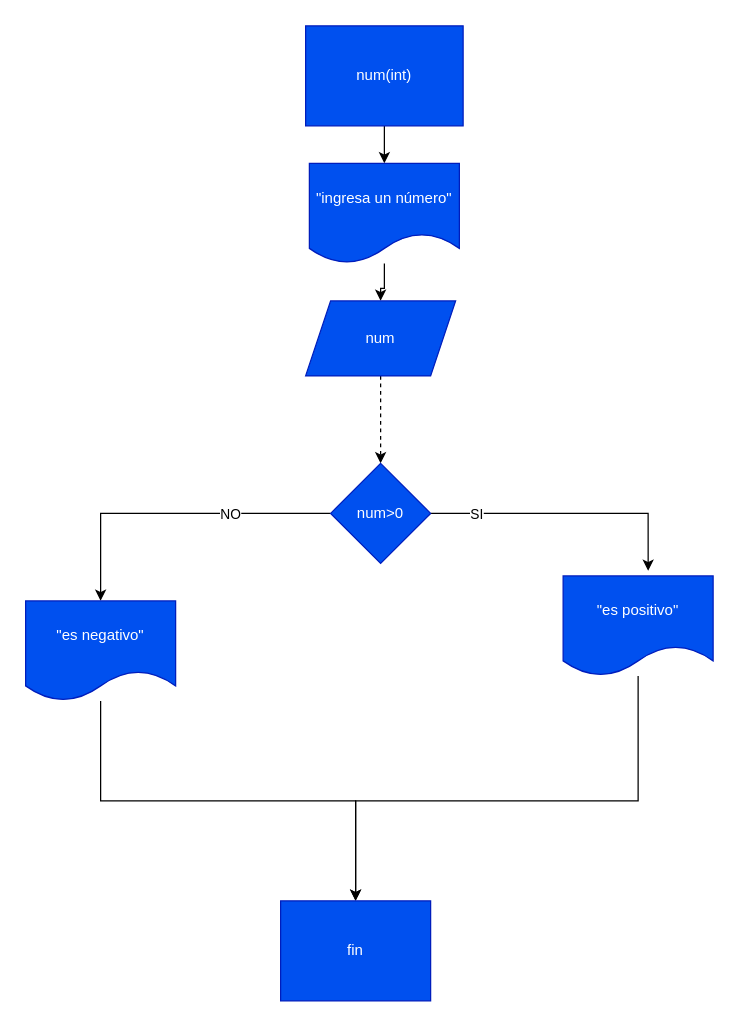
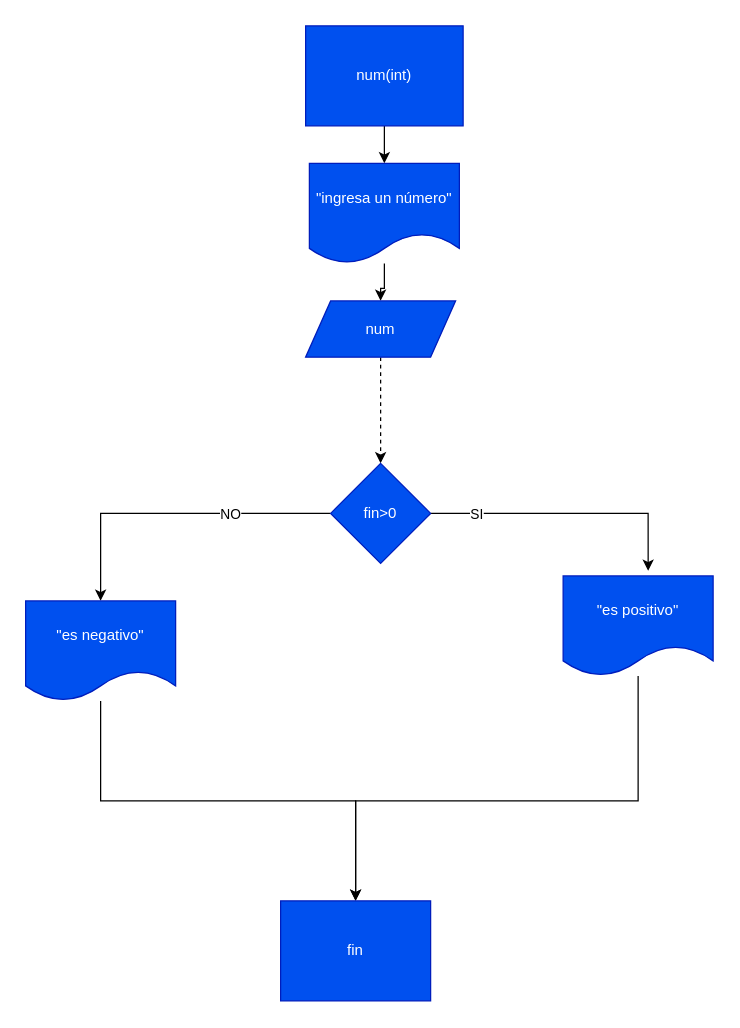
node "num": size 150x75 -> 150x56
node "num>0": label "num>0" -> "fin>0"
